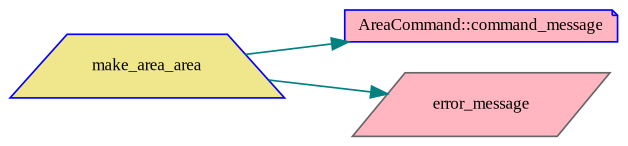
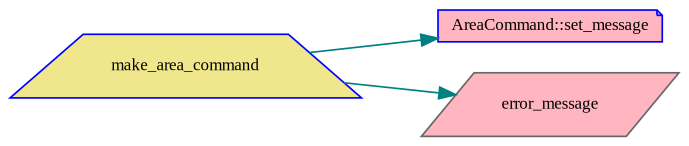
node "AreaCommand::command_message": label "AreaCommand::command_message" -> "AreaCommand::set_message"
node "make_area_area": label "make_area_area" -> "make_area_command"
